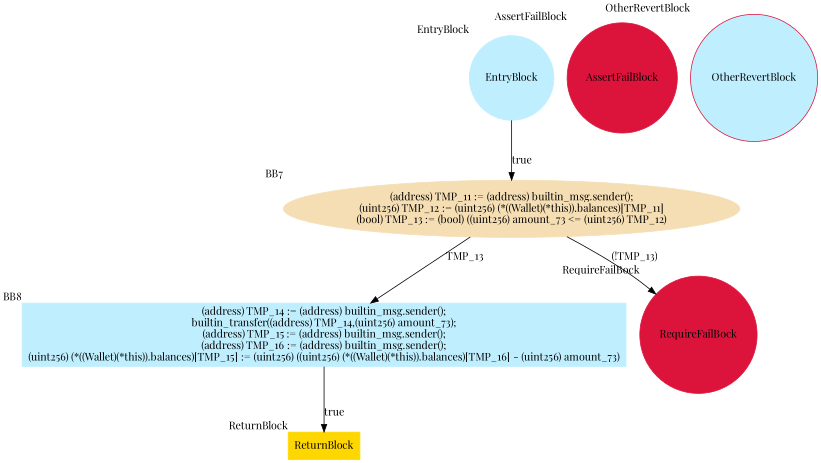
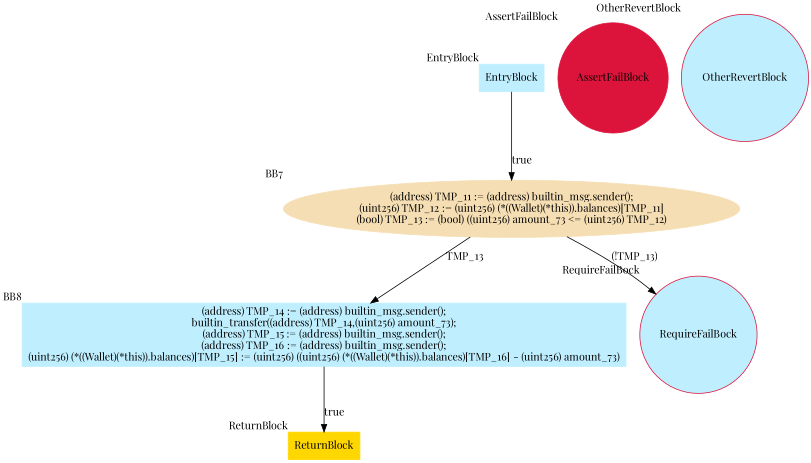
node "EntryBlock EntryBlock": shape circle -> box
node "RequireFailBock RequireFailBock": fillcolor crimson -> lightblue1
